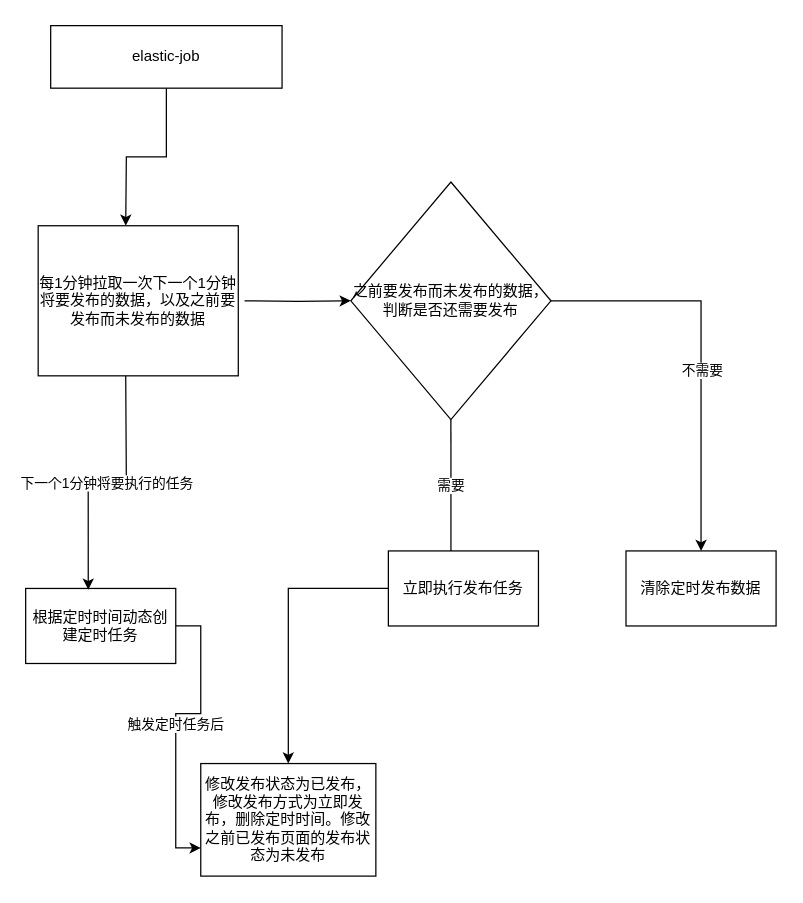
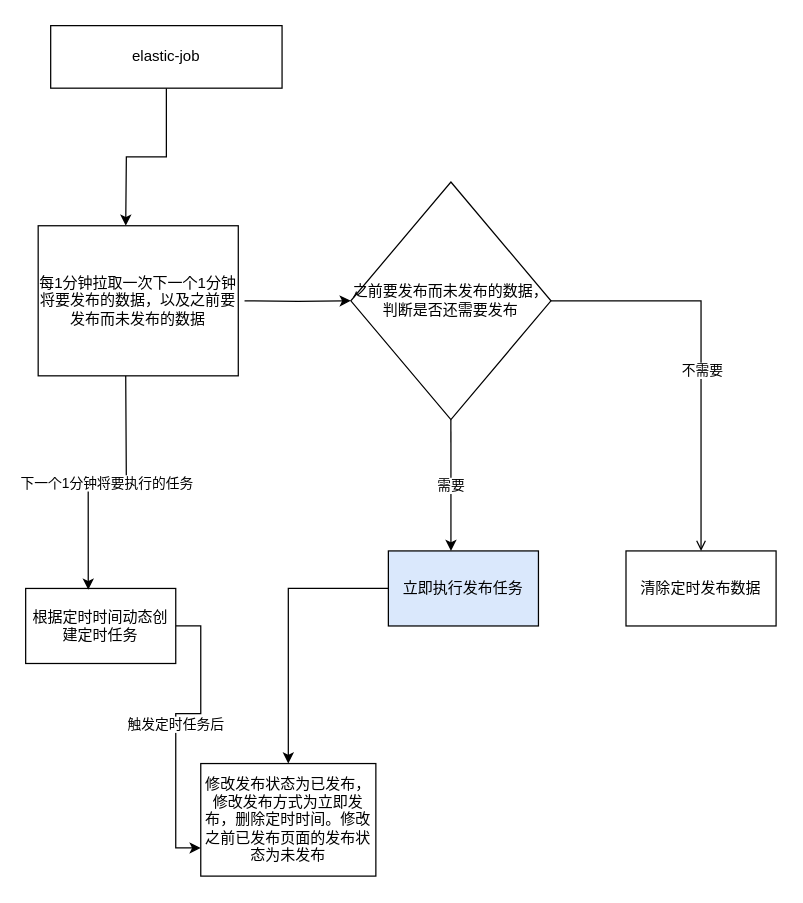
edge "之前要发布而未发布的数据，判断是否还需要发布" -> "清除定时发布数据": arrowhead classic -> open
edge "之前要发布而未发布的数据，判断是否还需要发布" -- "立即执行发布任务": arrowhead none -> classic
node "立即执行发布任务": fillcolor #ffffff -> #dae8fc
